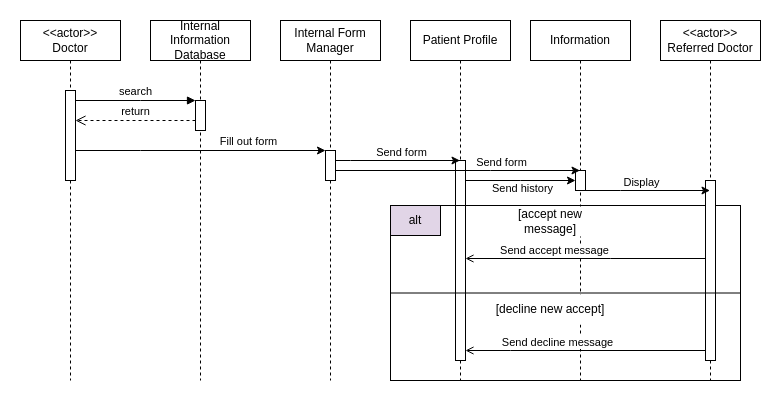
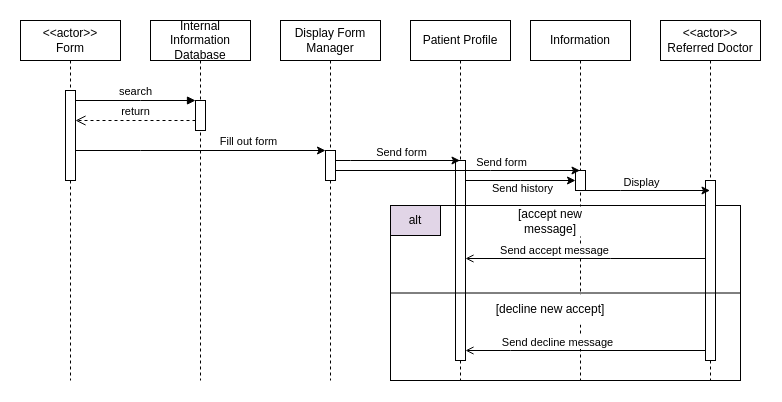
node "<<actor>> Doctor": label "<<actor>> Doctor" -> "<<actor>> Form"
node "Internal Form Manager": label "Internal Form Manager" -> "Display Form Manager"
